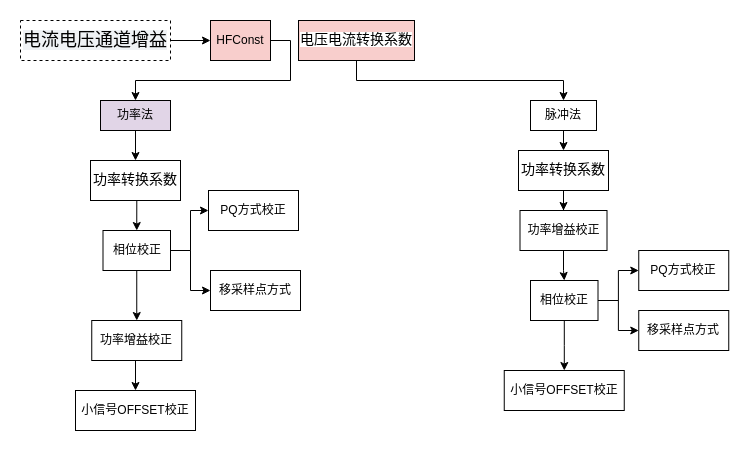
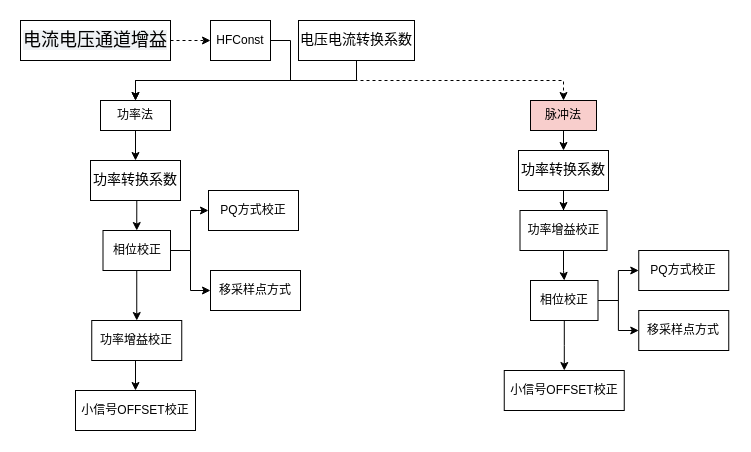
node "电流电压通道增益": style dashed -> solid
edge "电流电压通道增益" -> "HFConst": style solid -> dashed
node "HFConst": fillcolor #f8cecc -> #ffffff
node "电压电流转换系数": fillcolor #f8cecc -> #ffffff
edge "电压电流转换系数" -> "功率法": added
edge "电压电流转换系数" -> "脉冲法": style solid -> dashed
node "功率法": fillcolor #e1d5e7 -> #ffffff
node "脉冲法": fillcolor #ffffff -> #f8cecc
